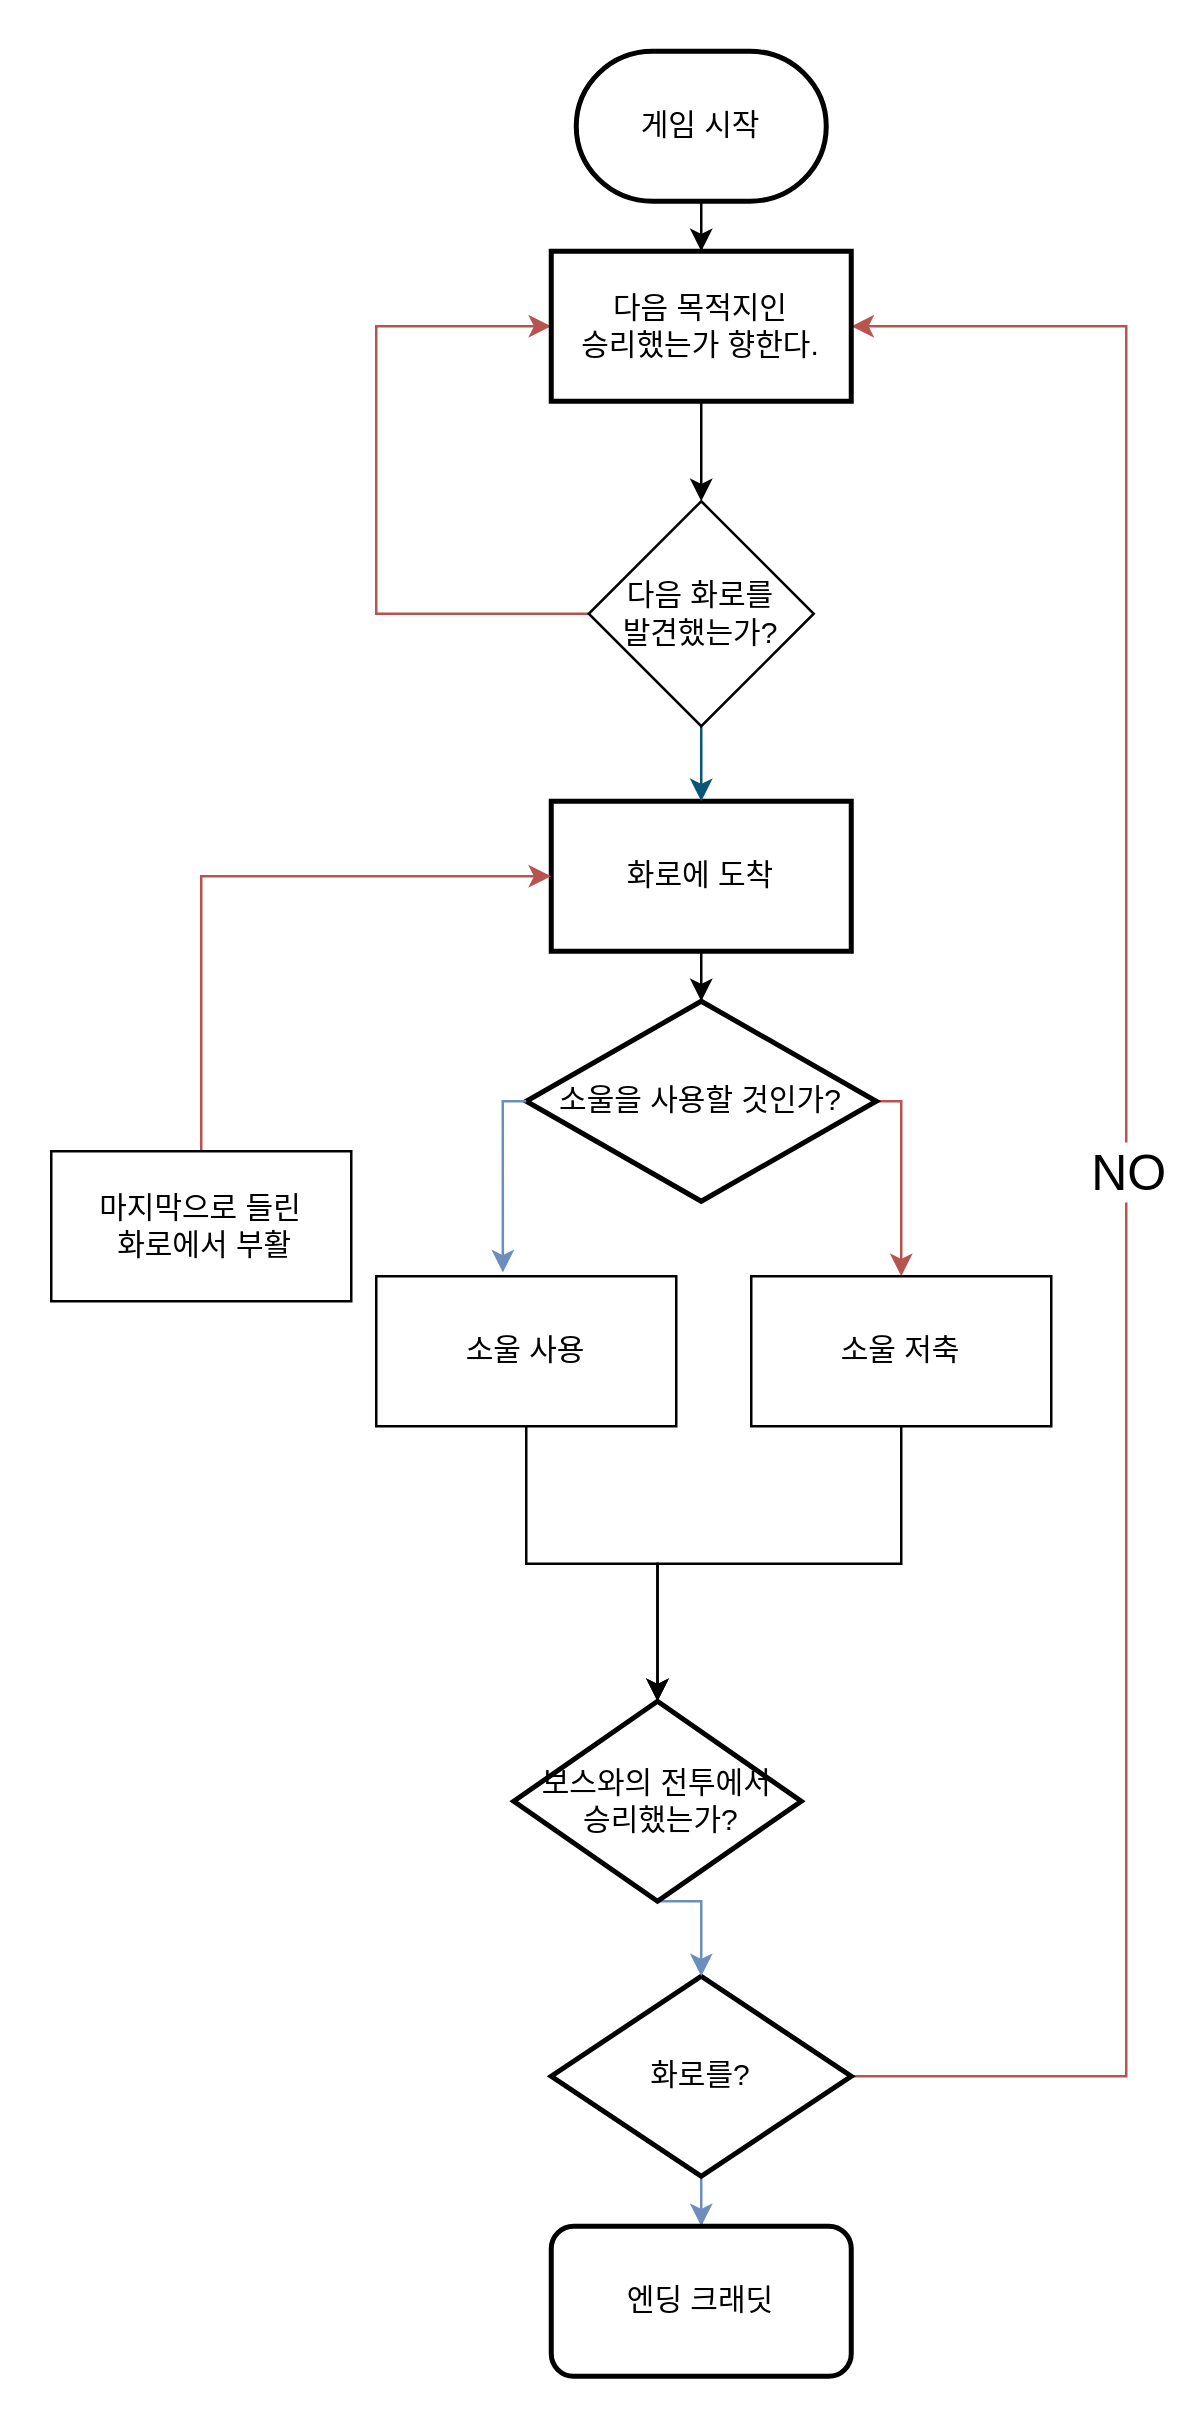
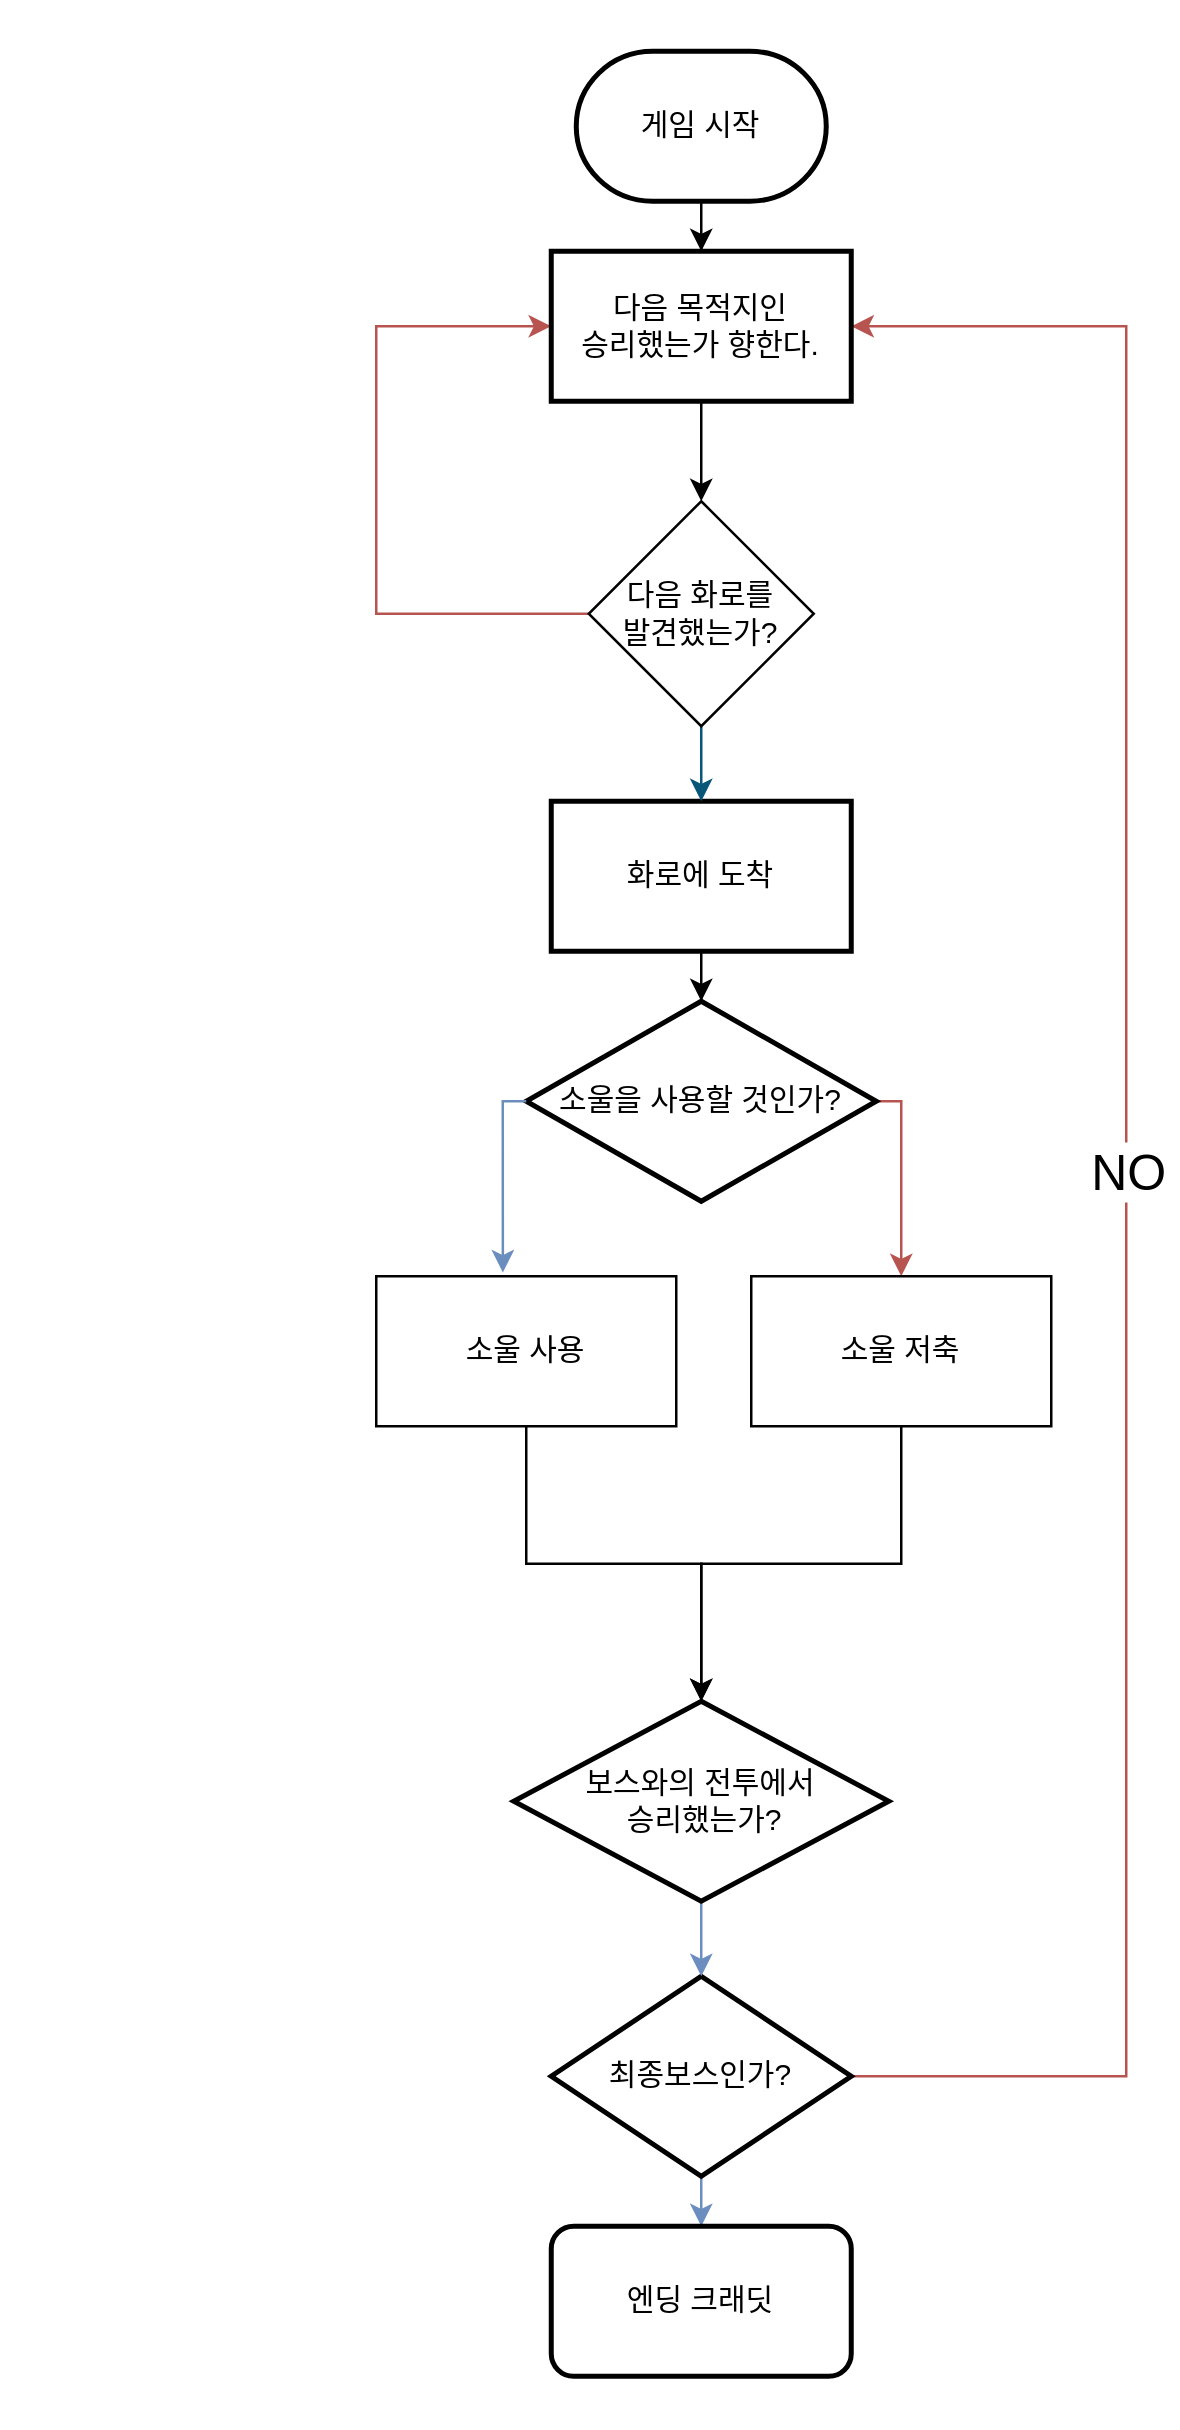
edge "마지막으로 들린 화로에서 부활" -> "화로에 도착": removed
node "마지막으로 들린 화로에서 부활": removed
node "보스와의 전투에서 승리했는가?": size 288x200 -> 375x200
node "화로를?": label "화로를?" -> "최종보스인가?"
